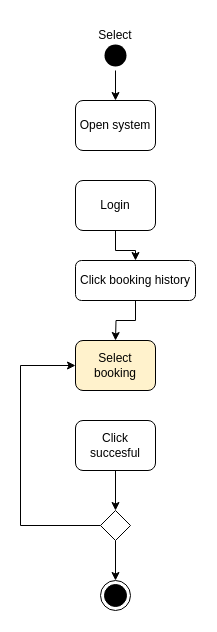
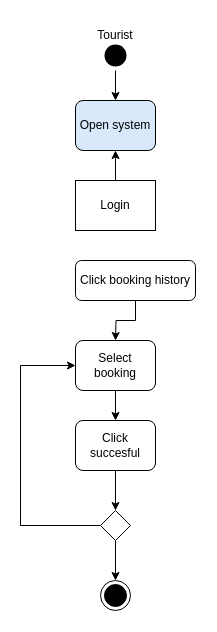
node "Select": label "Select" -> "Tourist"
node "Open system": fillcolor #ffffff -> #dae8fc
node "Login": shape rounded rectangle -> rectangle
edge "Login" -> "Click booking history": now "Login" -> "Open system"
node "Select booking": fillcolor #fff2cc -> #ffffff
edge "Select booking" -> "Click succesful": added
